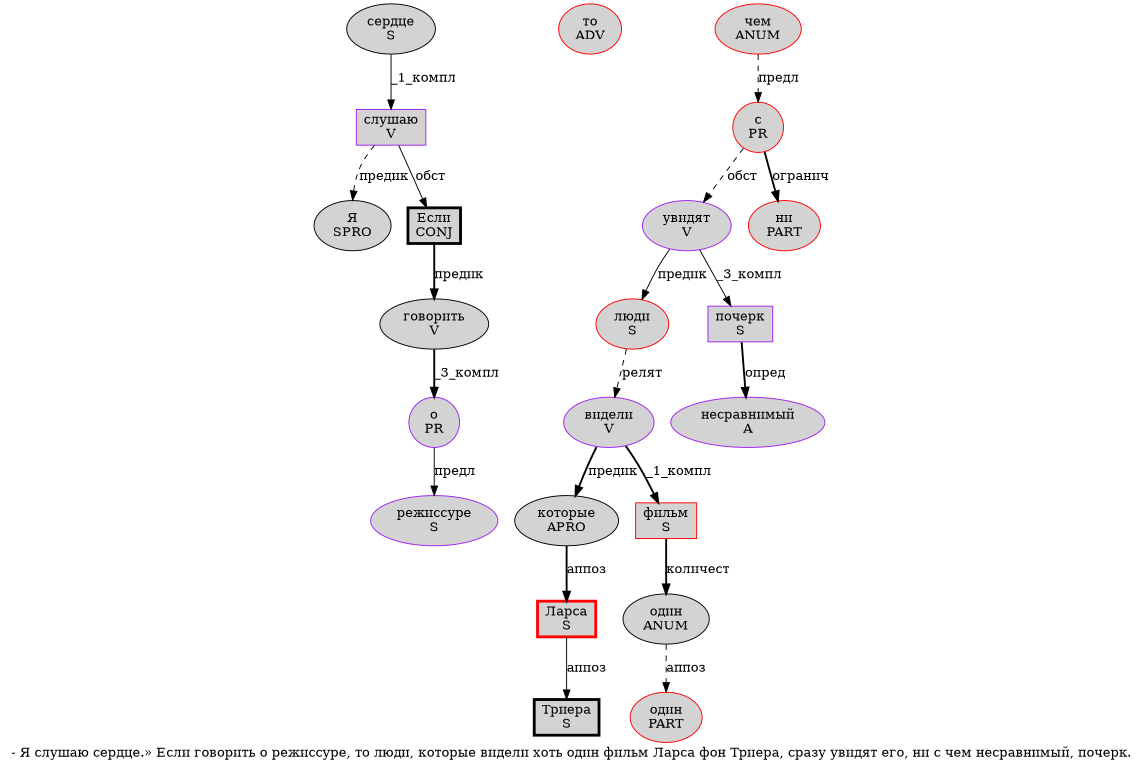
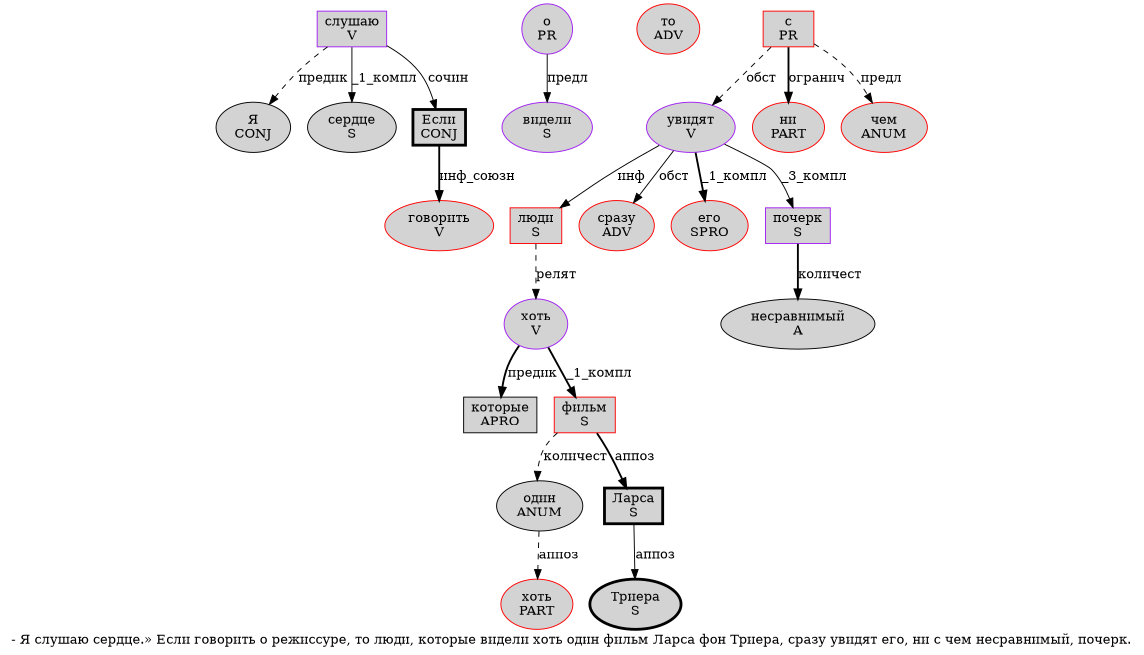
edge "чем ANUM" -> "с PR": reversed
edge "сердце S" -> "слушаю V": reversed
node "с PR": shape ellipse -> box
edge "слушаю V" -> "Если CONJ": label "обст" -> "сочин"
node "Я SPRO": label "Я SPRO" -> "Я CONJ"
node "сразу ADV": added
node "его SPRO": added
edge "Если CONJ" -> "говорить V": label "предик" -> "инф_союзн"
edge "увидят V" -> "люди S": label "предик" -> "инф"
node "говорить V": color black -> red
node "люди S": shape ellipse -> box
edge "говорить V" -> "о PR": removed, label "_3_компл"
edge "почерк S" -> "несравнимый A": label "опред" -> "количест"
node "видели V": label "видели V" -> "хоть V"
node "несравнимый A": color purple -> black
node "режиссуре S": label "режиссуре S" -> "видели S"
node "которые APRO": shape ellipse -> box
edge "фильм S" -> "один ANUM": style bold -> dashed
edge "которые APRO" -> "Ларса S": now "фильм S" -> "Ларса S"
node "Ларса S": color red -> black
node "Триера S": shape box -> ellipse
node "один PART": label "один PART" -> "хоть PART"
